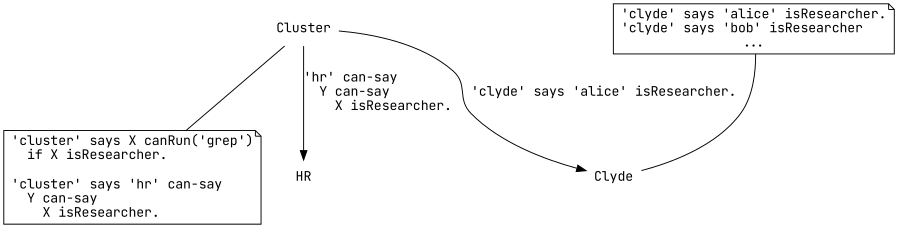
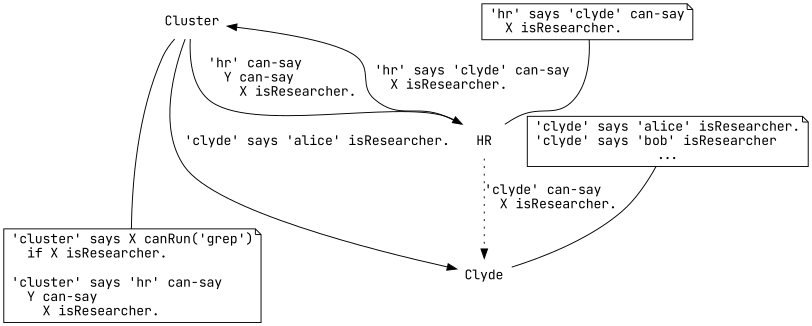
node "'hr' says 'clyde' can-say X isResearcher.": added
edge "HR" -> "Cluster": added, label "'hr' says 'clyde' can-say X isResearcher."
edge "HR" -> "Clyde": added, label "'clyde' can-say X isResearcher."
